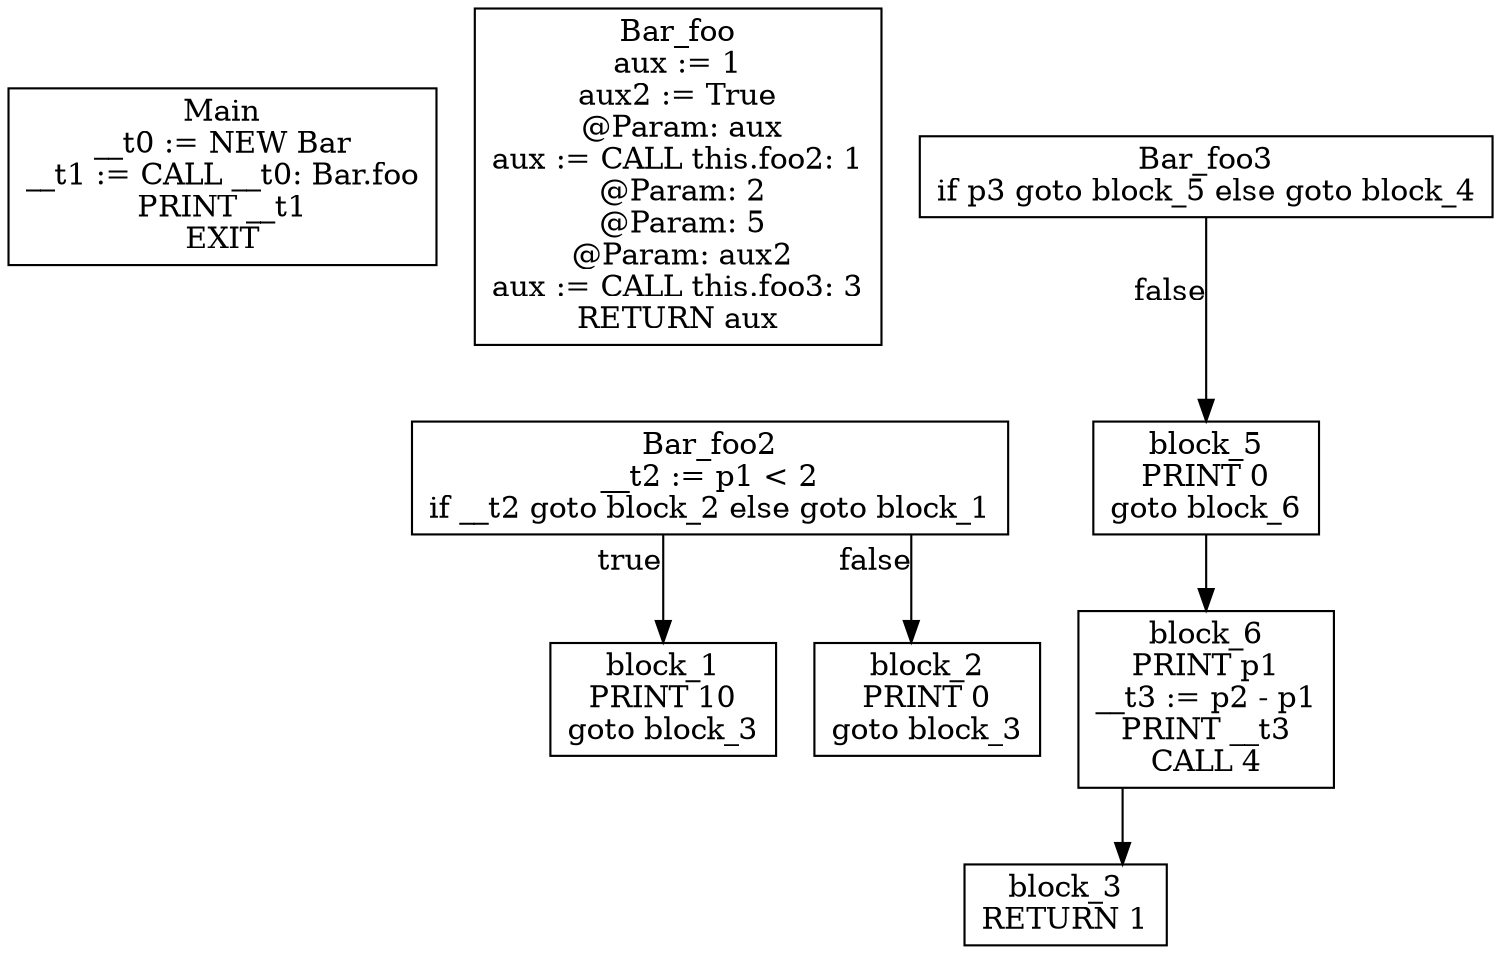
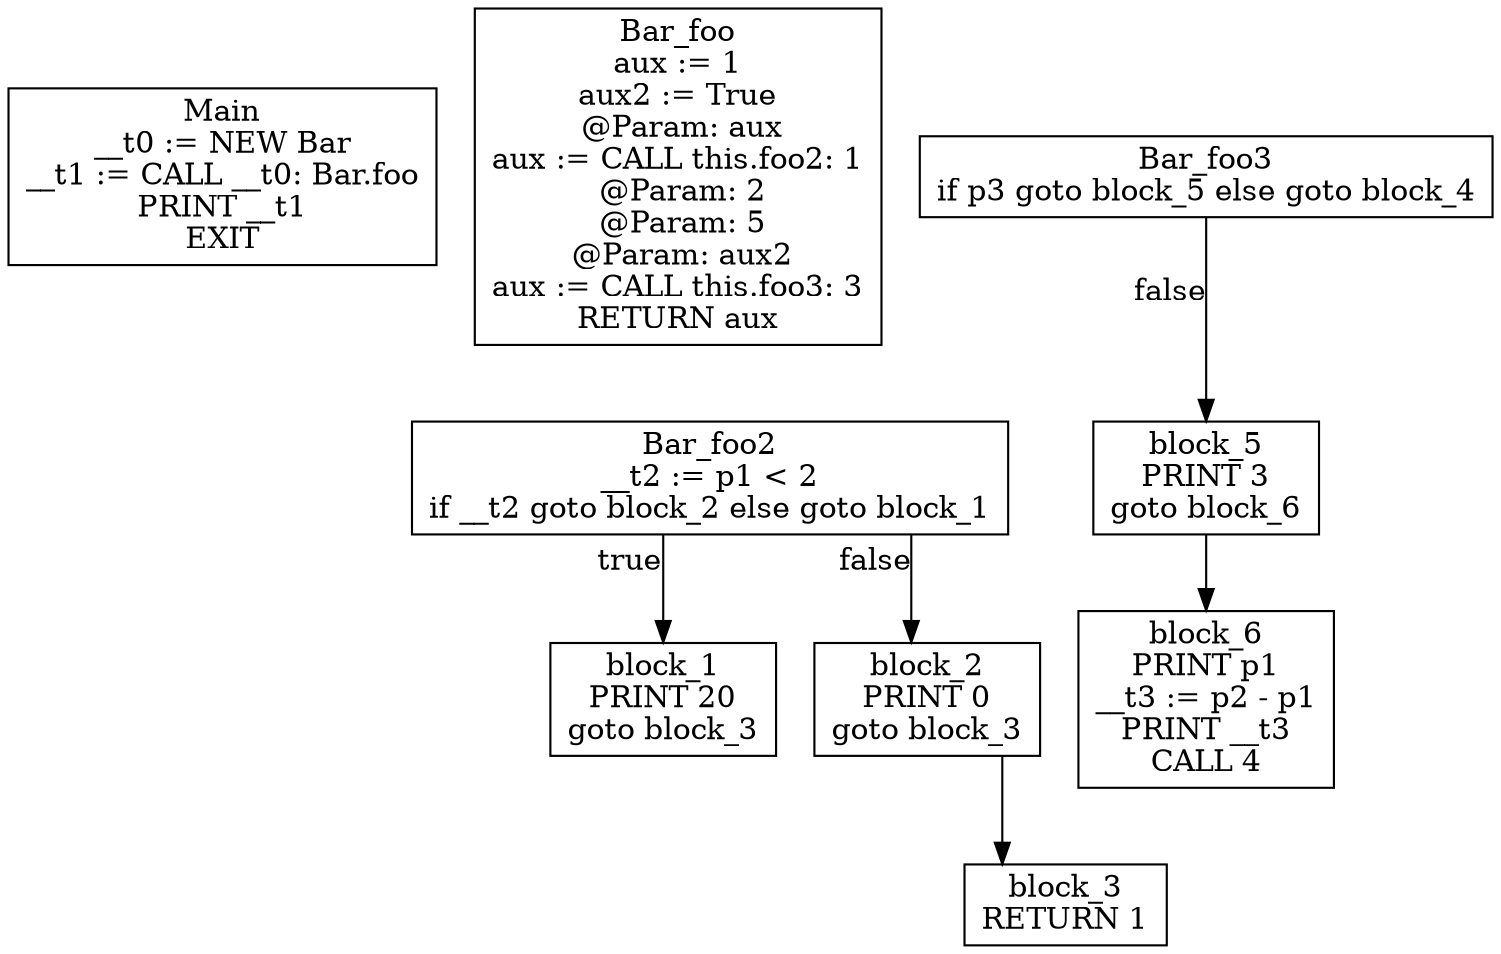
node "block_5 PRINT 0 goto block_6": label "block_5 PRINT 0 goto block_6" -> "block_5 PRINT 3 goto block_6"
node "block_1 PRINT 10 goto block_3": label "block_1 PRINT 10 goto block_3" -> "block_1 PRINT 20 goto block_3"
edge "block_6 PRINT p1 __t3 := p2 - p1 PRINT __t3 CALL 4" -> "block_3 RETURN 1": now "block_2 PRINT 0 goto block_3" -> "block_3 RETURN 1"
